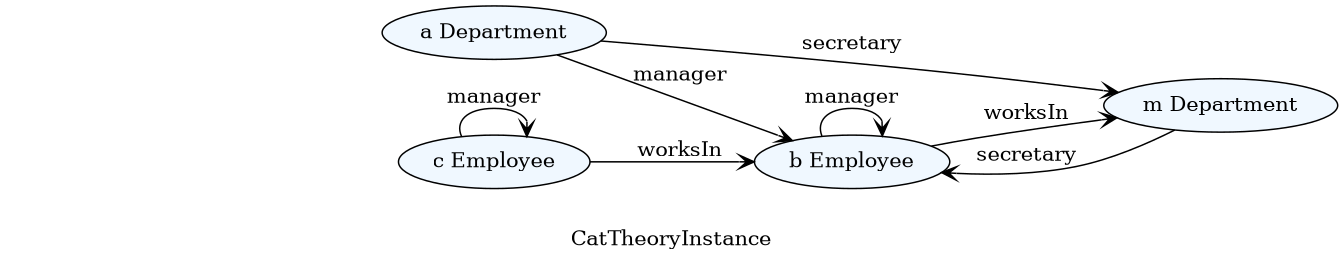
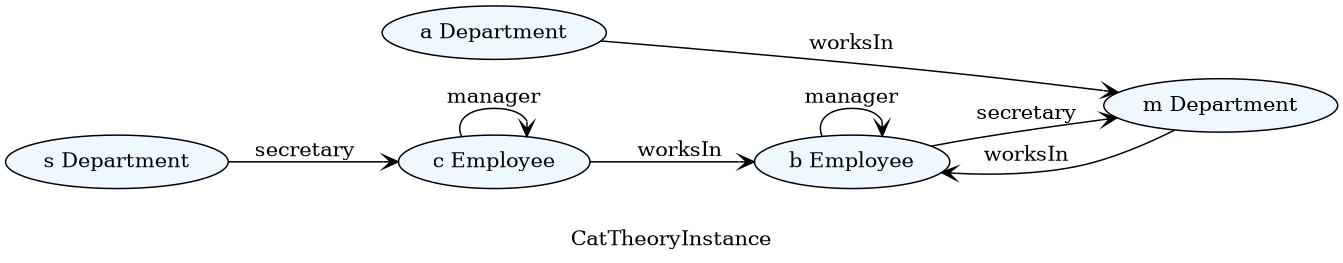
edge "a Department" -> "m Department": label "secretary" -> "worksIn"
edge "a Department" -> "b Employee": removed, label "manager"
edge "b Employee" -> "m Department": label "worksIn" -> "secretary"
edge "m Department" -> "b Employee": label "secretary" -> "worksIn"
node "s Department": added
